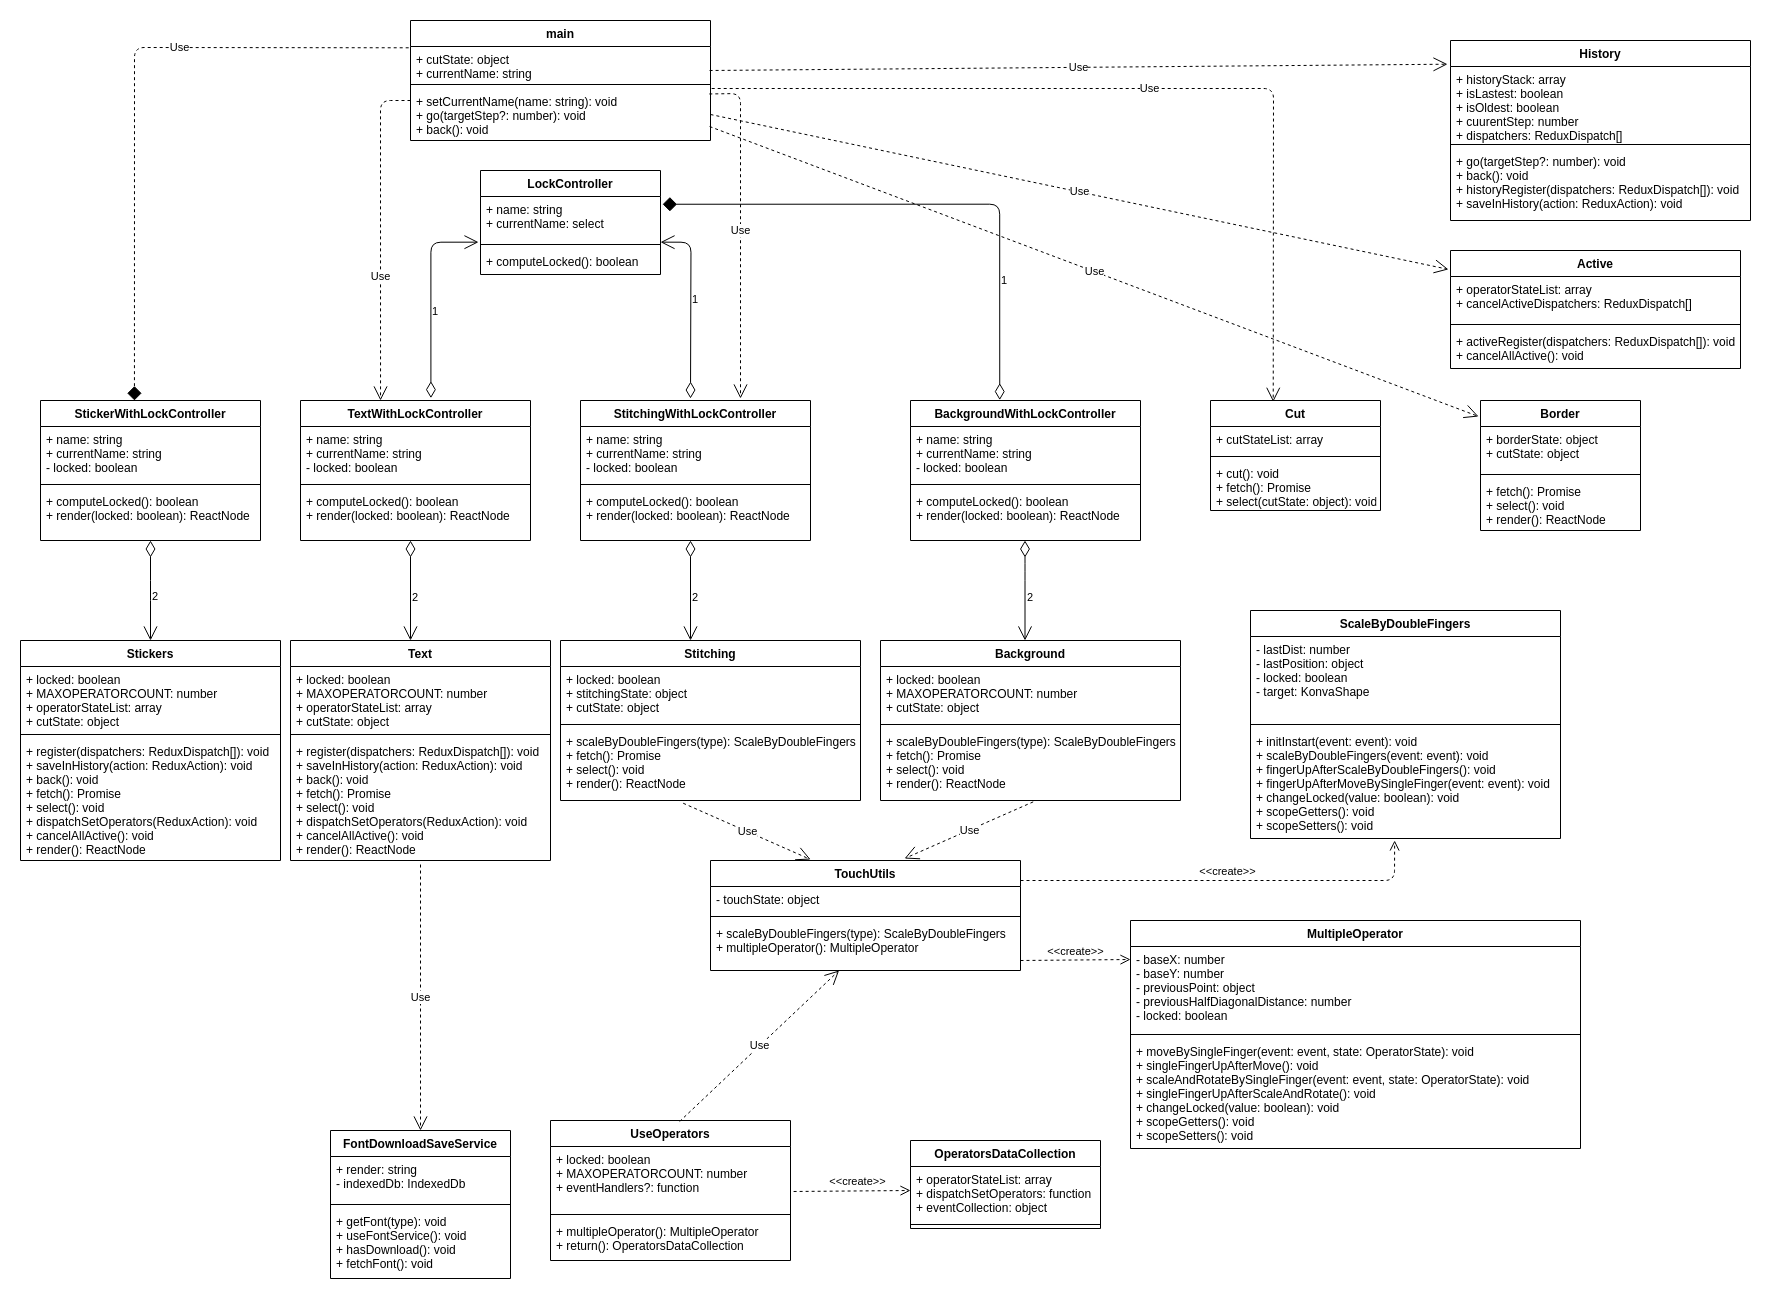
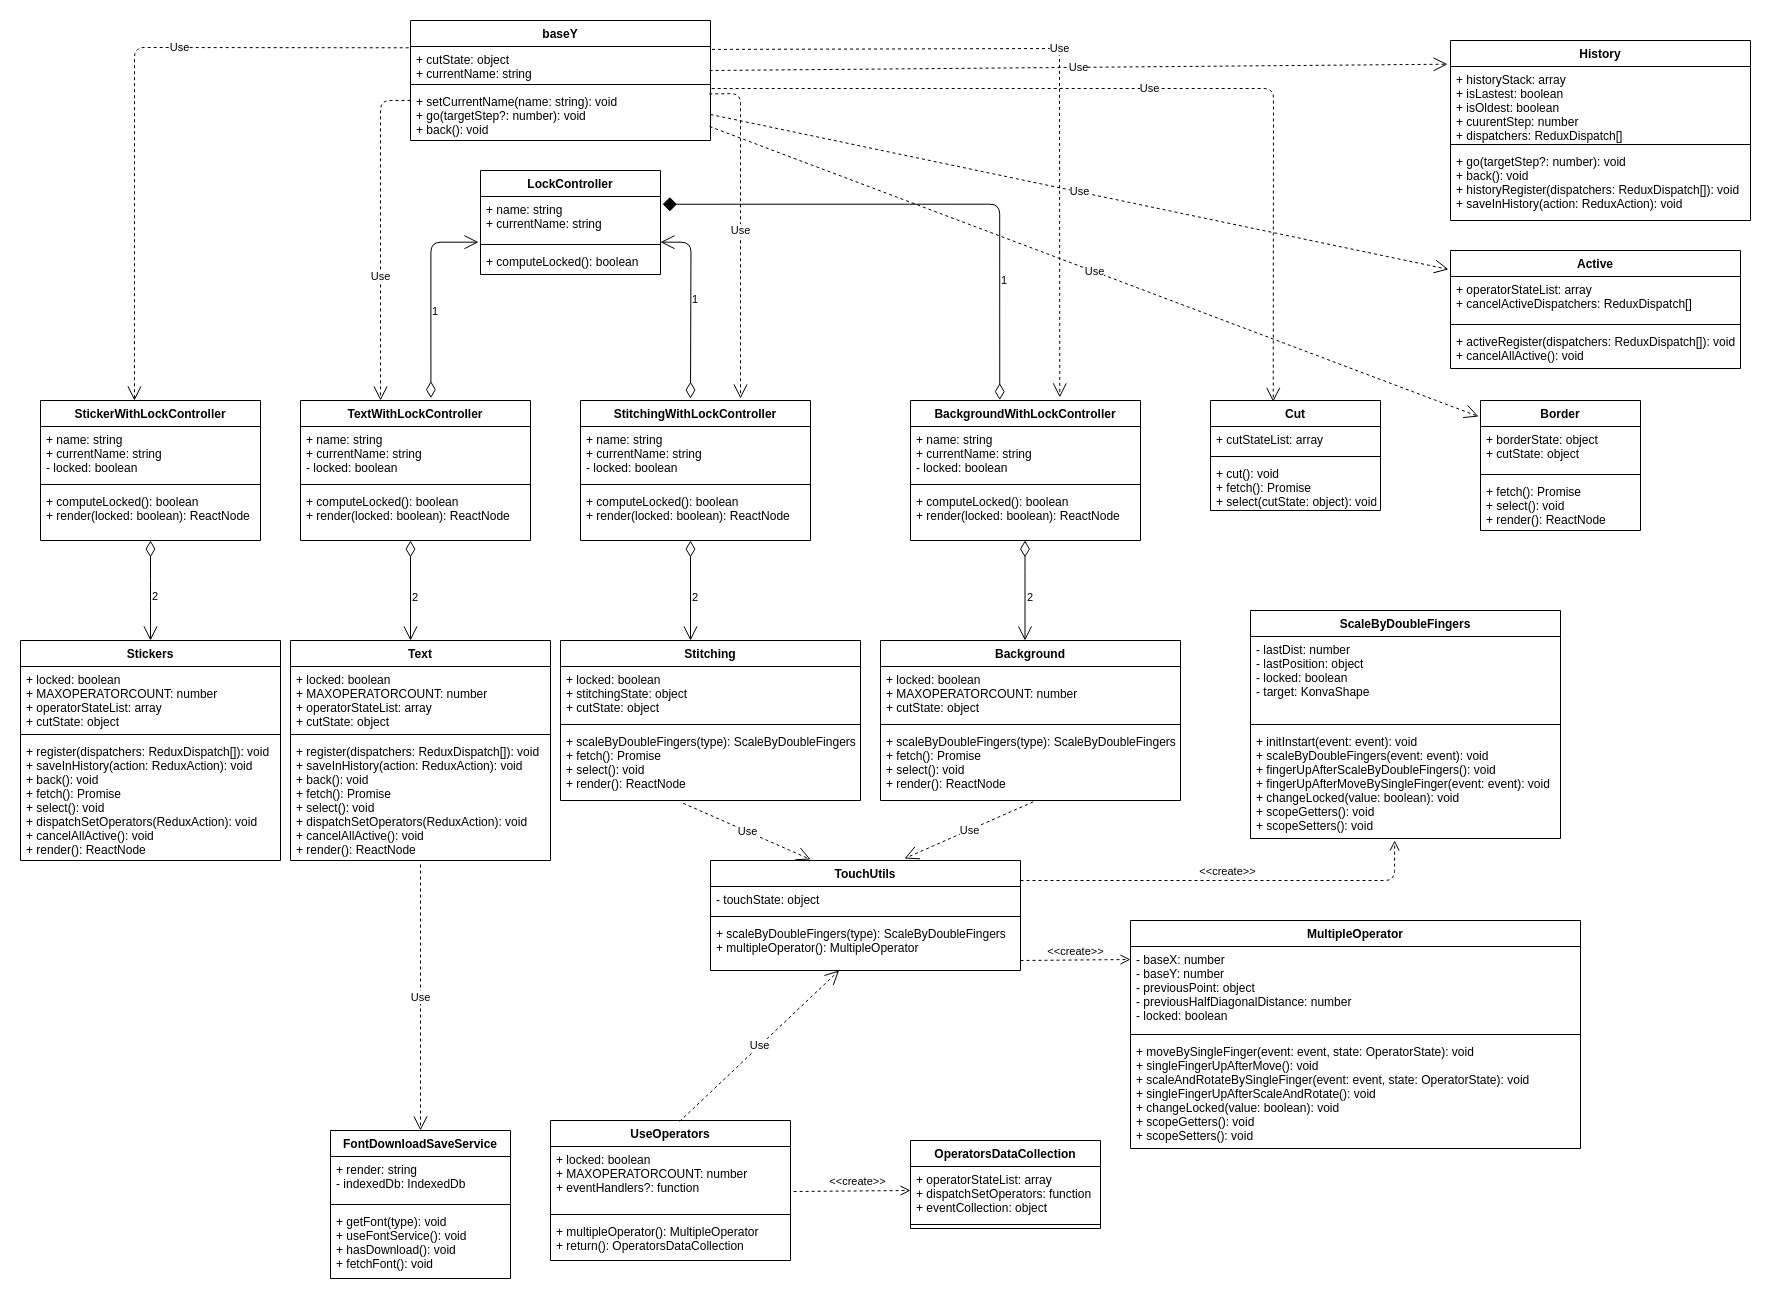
node "main": label "main" -> "baseY"
edge "+ cutState: object + currentName: string" -> "BackgroundWithLockController": added, label "Use"
node "+ name: string + currentName: select": label "+ name: string + currentName: select" -> "+ name: string + currentName: string"
edge "+ cutState: object + currentName: string" -> "StickerWithLockController": arrowhead diamond -> open
